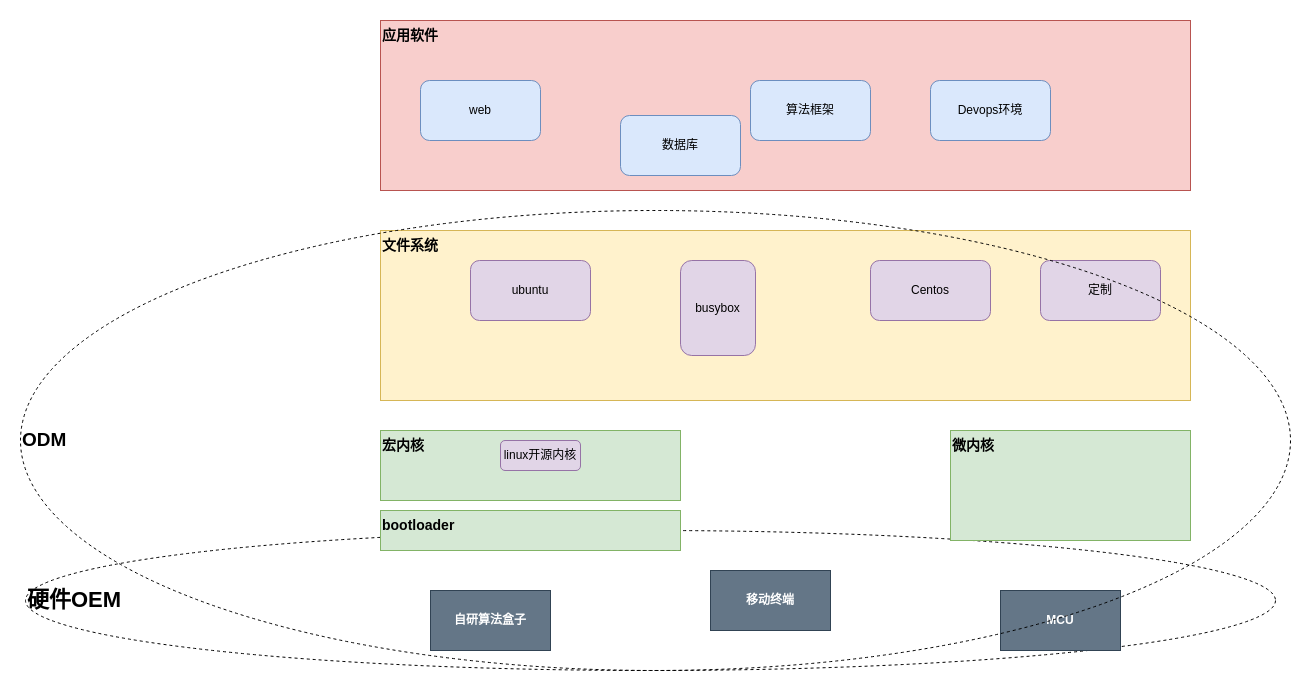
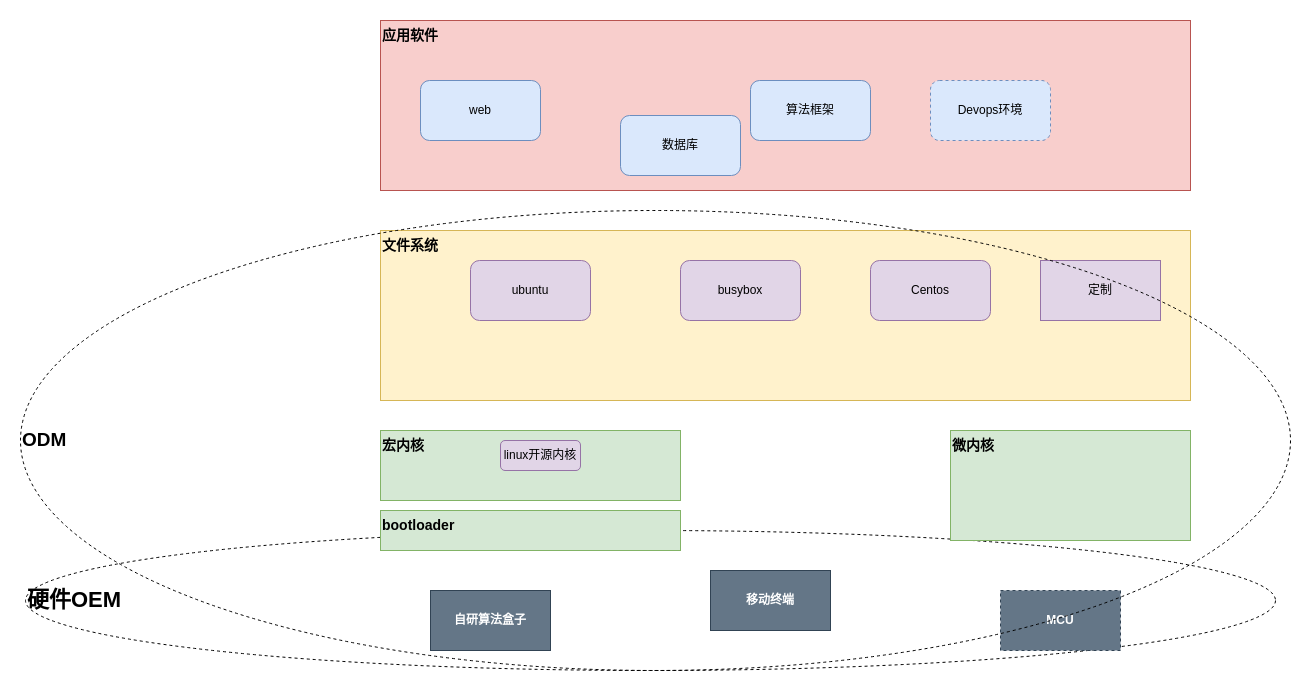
node "Devops环境": style solid -> dashed
node "定制": shape rounded rectangle -> rectangle
node "busybox": size 75x95 -> 120x60
node "MCU": style solid -> dashed
